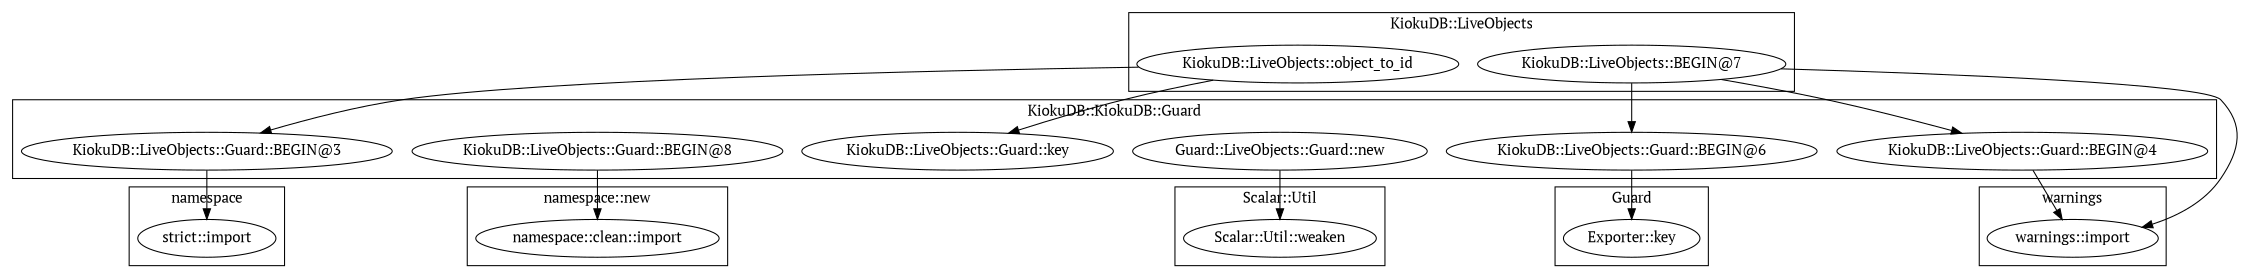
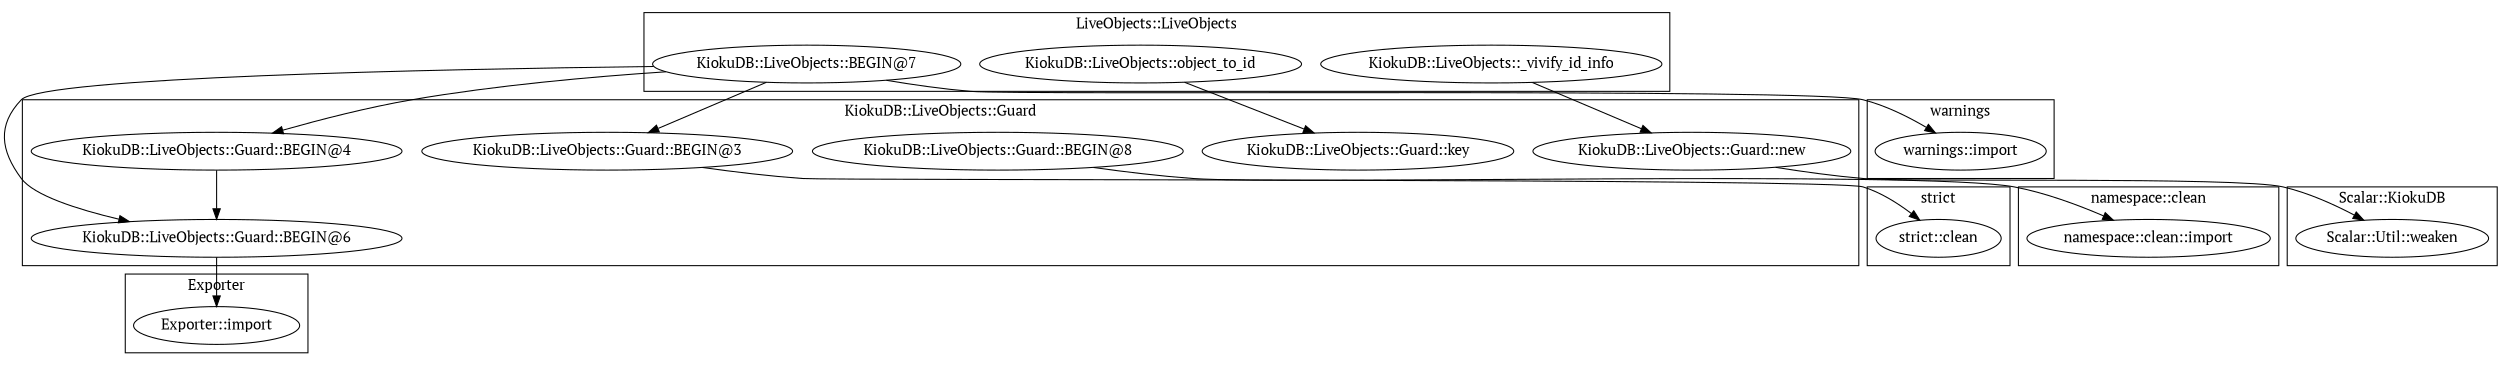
cluster "KiokuDB::LiveObjects": label "KiokuDB::LiveObjects" -> "LiveObjects::LiveObjects"
node "KiokuDB::LiveObjects::_vivify_id_info": added
edge "KiokuDB::LiveObjects::object_to_id" -> "KiokuDB::LiveObjects::Guard::BEGIN@3": now "KiokuDB::LiveObjects::BEGIN@7" -> "KiokuDB::LiveObjects::Guard::BEGIN@3"
cluster "KiokuDB::KiokuDB::Guard": label "KiokuDB::KiokuDB::Guard" -> "KiokuDB::LiveObjects::Guard"
node "Guard::LiveObjects::Guard::new": label "Guard::LiveObjects::Guard::new" -> "KiokuDB::LiveObjects::Guard::new"
edge "KiokuDB::LiveObjects::Guard::BEGIN@4" -> "warnings::import": now "KiokuDB::LiveObjects::Guard::BEGIN@4" -> "KiokuDB::LiveObjects::Guard::BEGIN@6"
cluster "namespace": label "namespace" -> "strict"
cluster "namespace::new": label "namespace::new" -> "namespace::clean"
cluster "Scalar::Util": label "Scalar::Util" -> "Scalar::KiokuDB"
cluster "Guard": label "Guard" -> "Exporter"
node "strict::import": label "strict::import" -> "strict::clean"
node "Exporter::key": label "Exporter::key" -> "Exporter::import"
